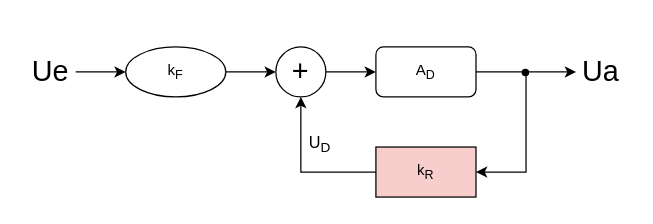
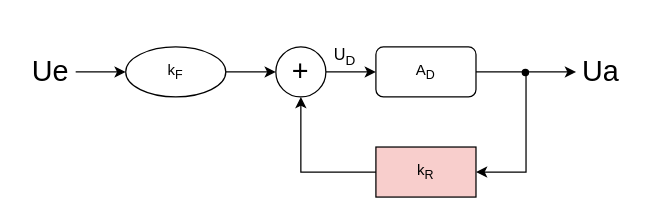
node "UD": moved (319, 138) -> (344, 51)
